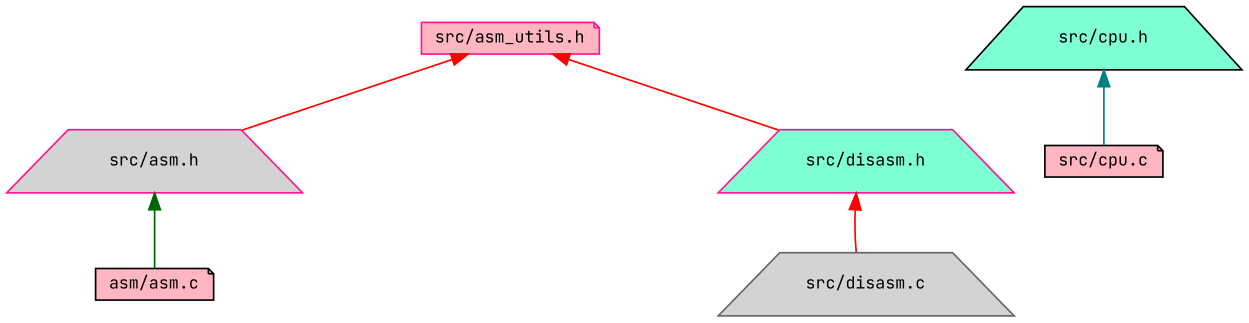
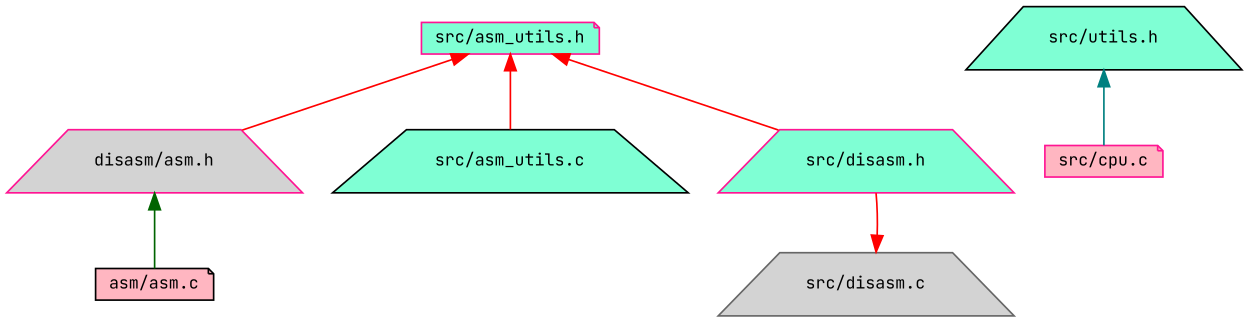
node "src/asm_utils.h": fillcolor lightpink -> aquamarine
node "src/cpu.h": label "src/cpu.h" -> "src/utils.h"
node "src/asm.h": label "src/asm.h" -> "disasm/asm.h"
node "src/asm_utils.c": added
node "src/cpu.c": color black -> deeppink
edge "src/disasm.c" -> "src/disasm.h": reversed
